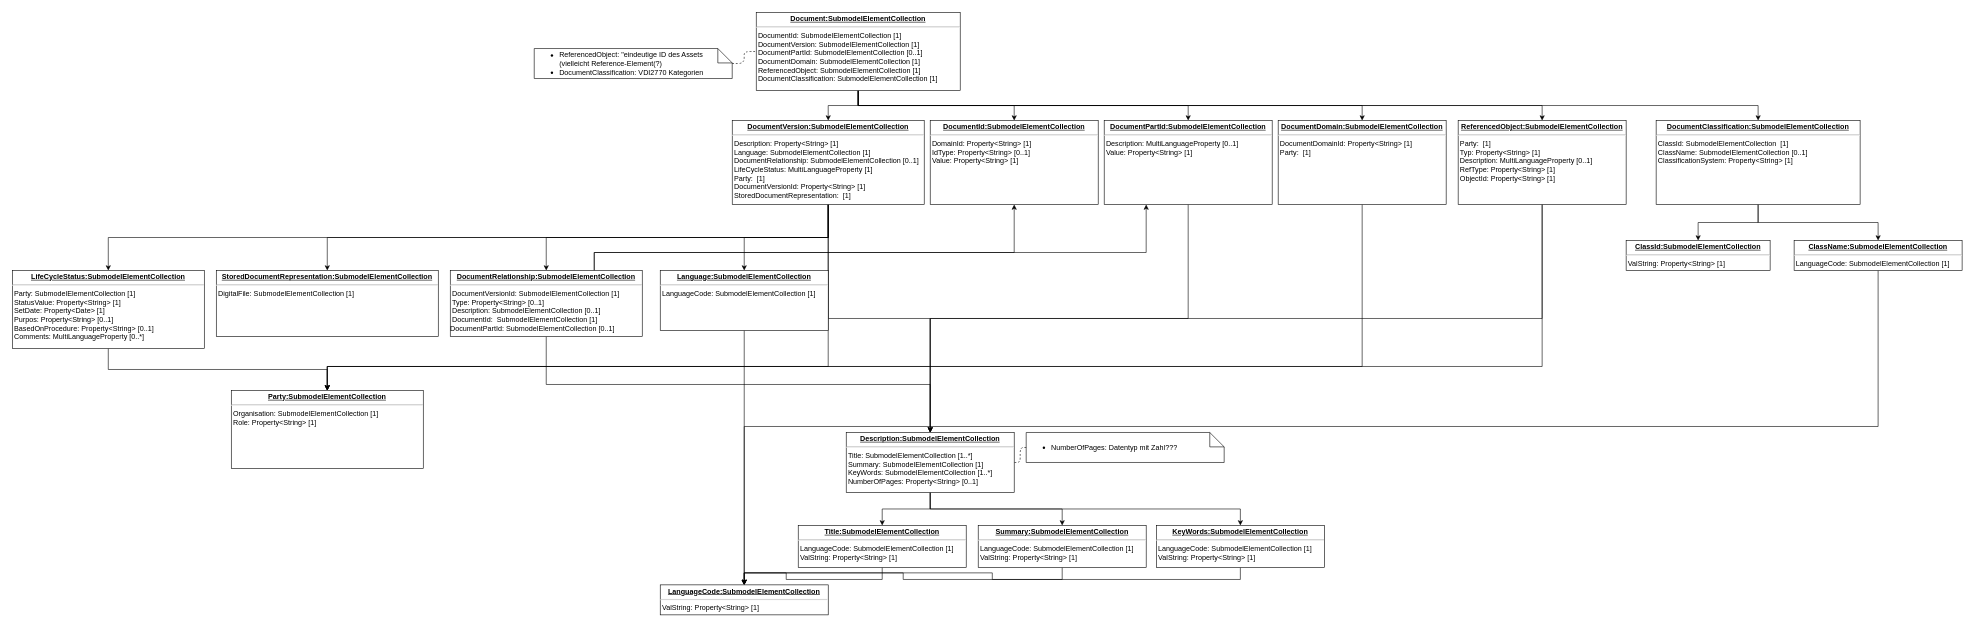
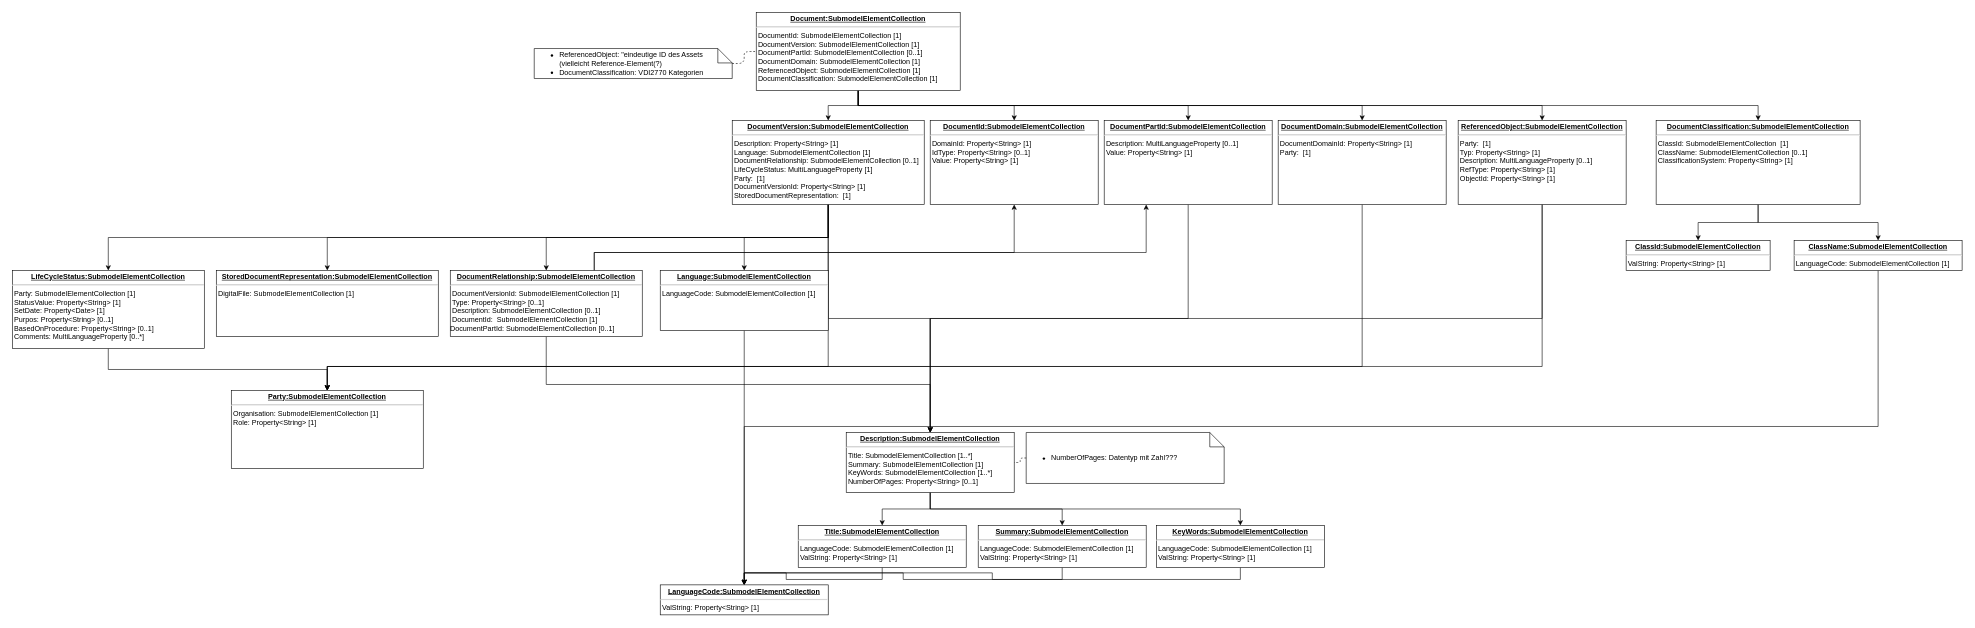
node "NumberOfPages: Datentyp mit Zahl???": size 198x30 -> 198x51
